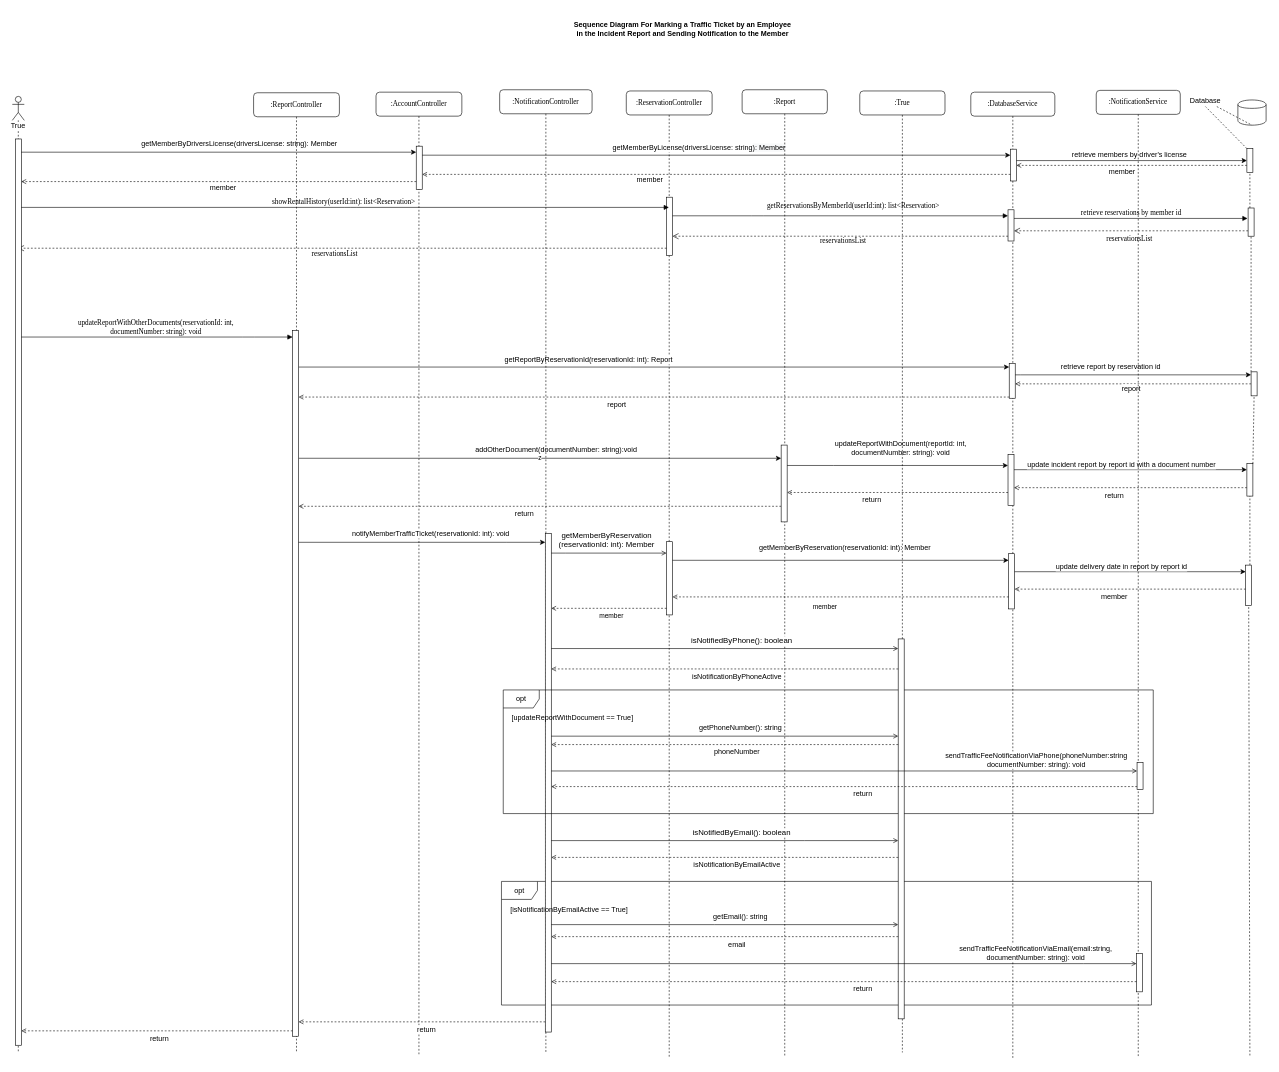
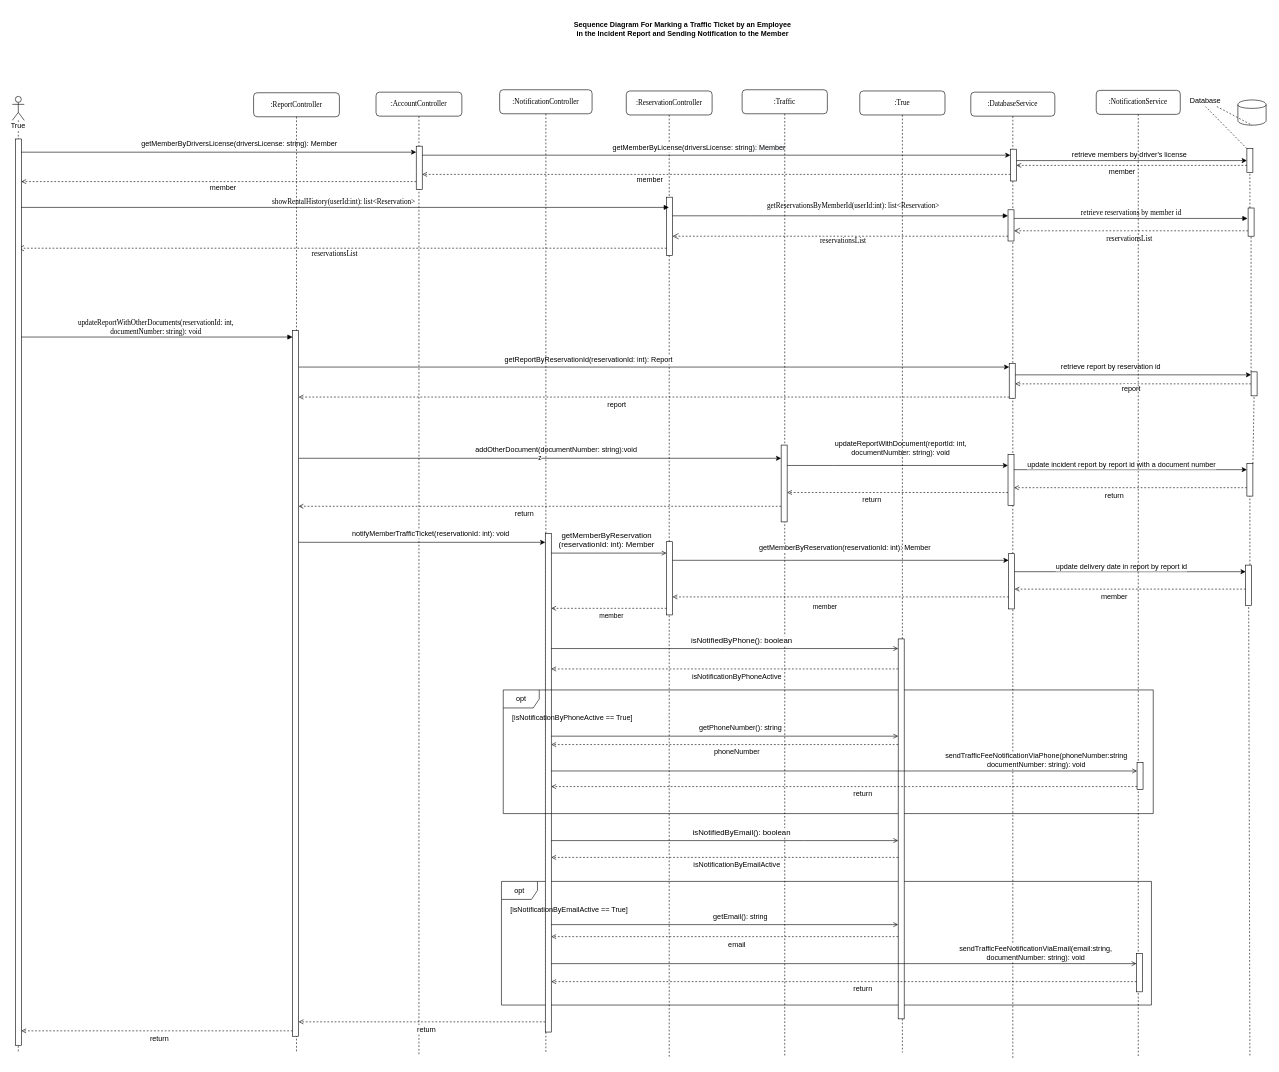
node ":Report": label ":Report" -> ":Traffic"
node "[updateReportWithDocument == True]": label "[updateReportWithDocument == True]" -> "[isNotificationByPhoneActive == True]"
